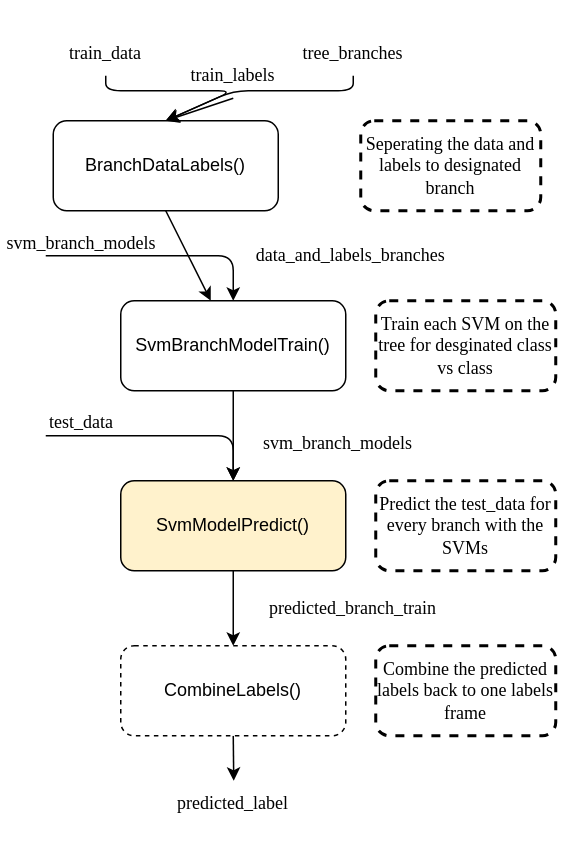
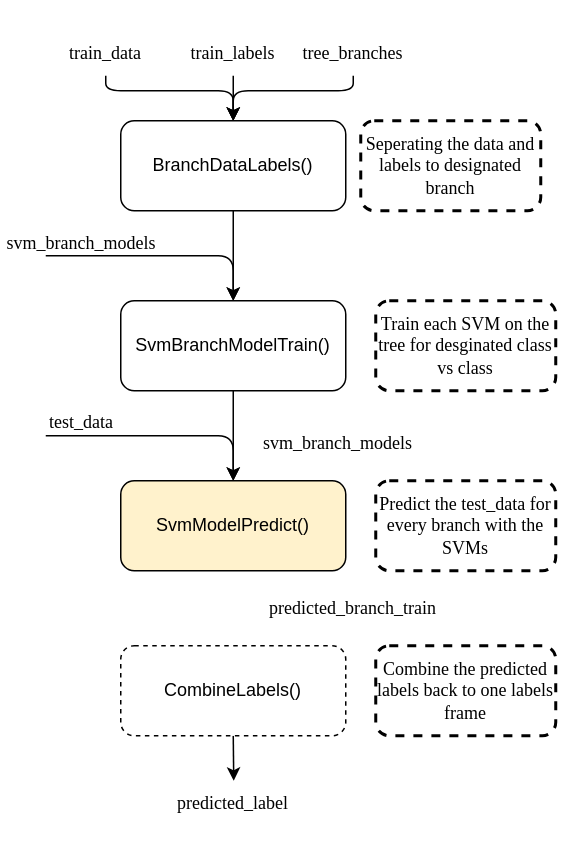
node "train_labels": moved (233, 76) -> (233, 53)
node "BranchDataLabels()": moved (166, 166) -> (233, 166)
node "data_and_labels_branches": removed
edge "SvmModelPredict()" -> "CombineLabels()": removed
